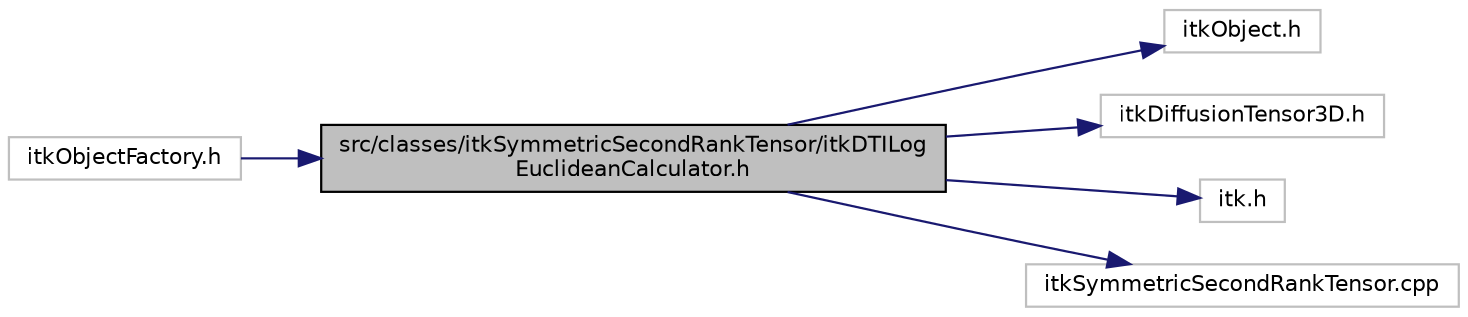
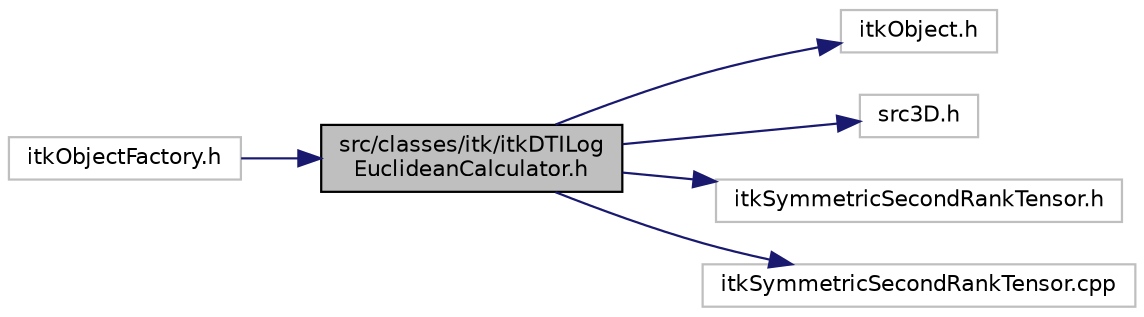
node "itkDiffusionTensor3D.h": label "itkDiffusionTensor3D.h" -> "src3D.h"
node "src/classes/itkSymmetricSecondRankTensor/itkDTILog EuclideanCalculator.h": label "src/classes/itkSymmetricSecondRankTensor/itkDTILog EuclideanCalculator.h" -> "src/classes/itk/itkDTILog EuclideanCalculator.h"
node "itk.h": label "itk.h" -> "itkSymmetricSecondRankTensor.h"
